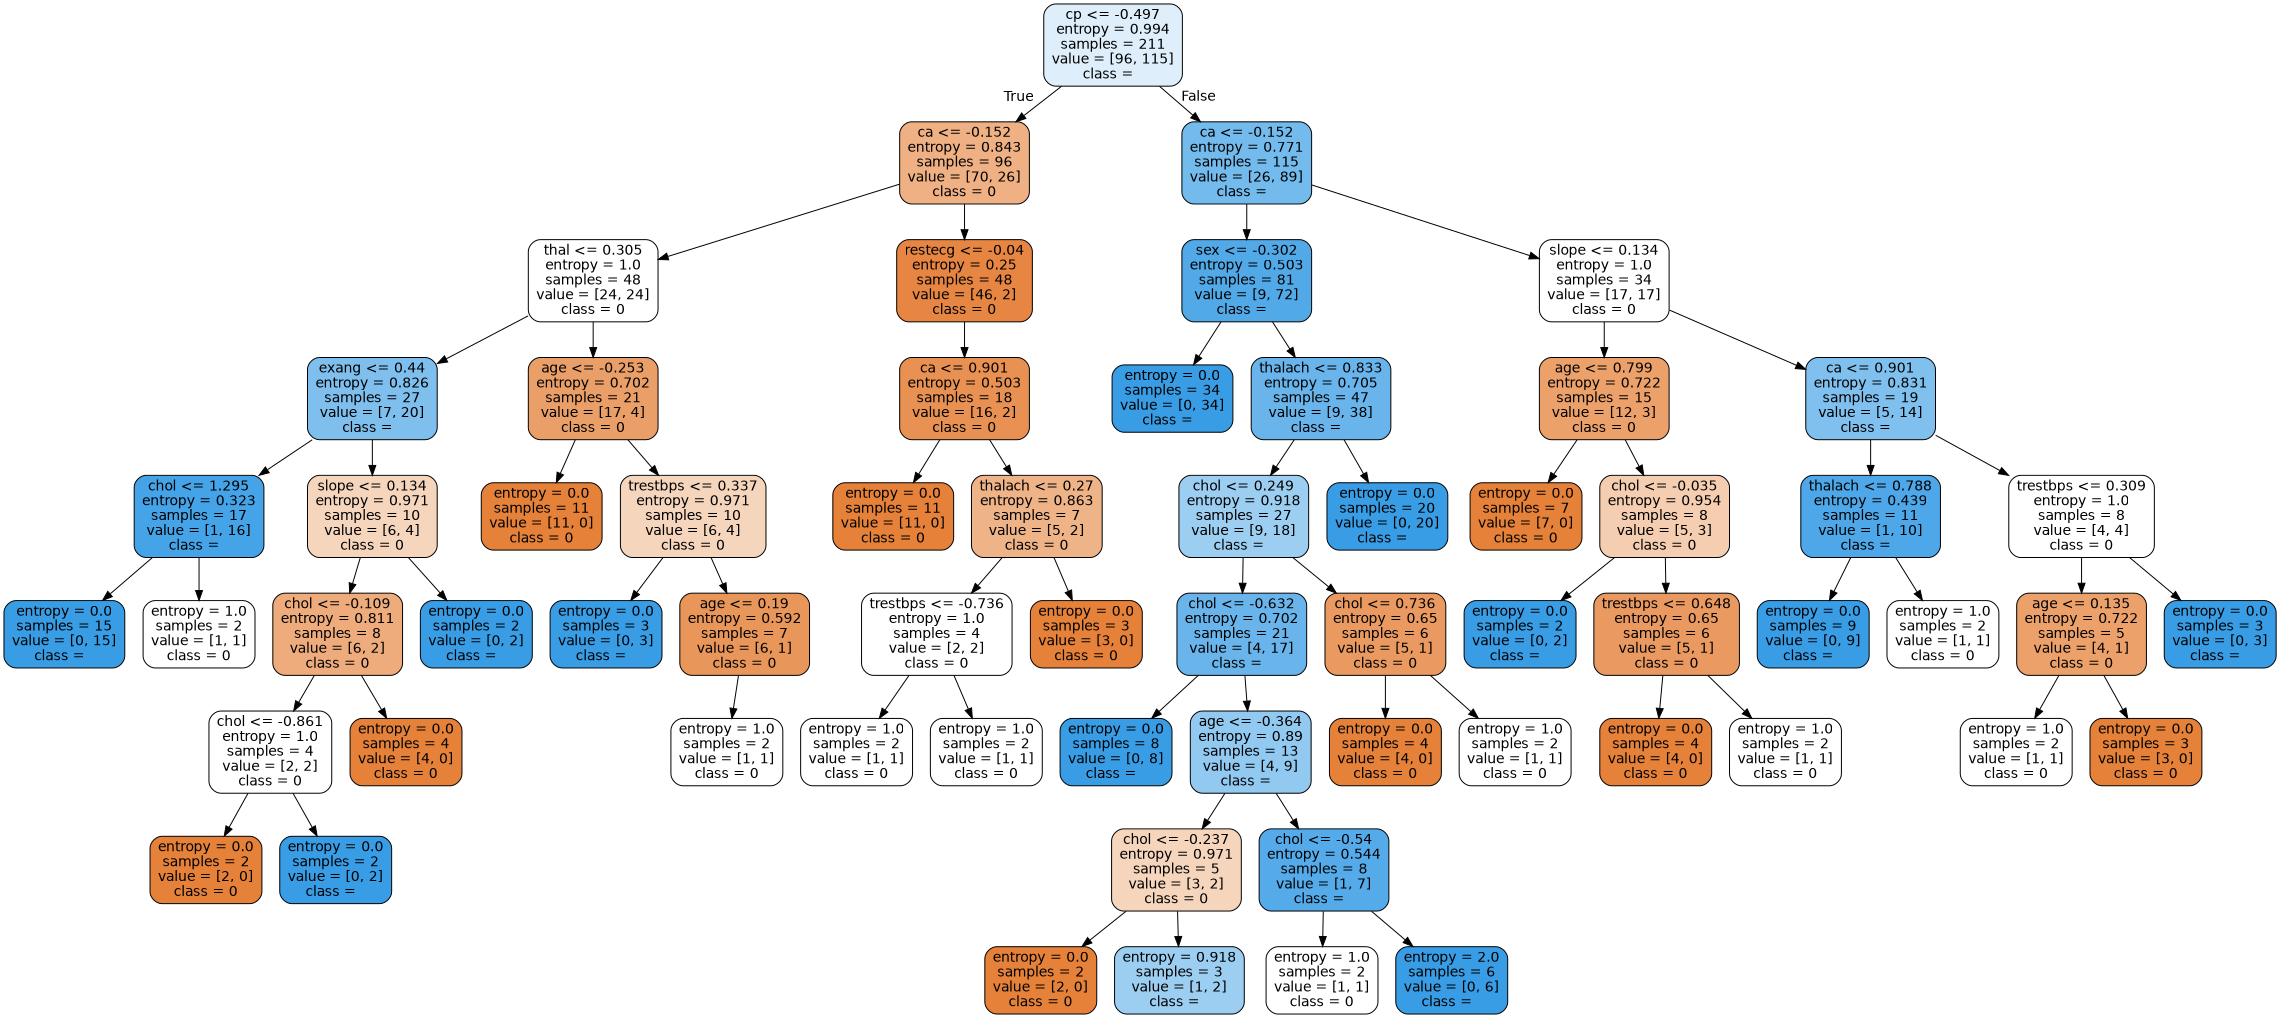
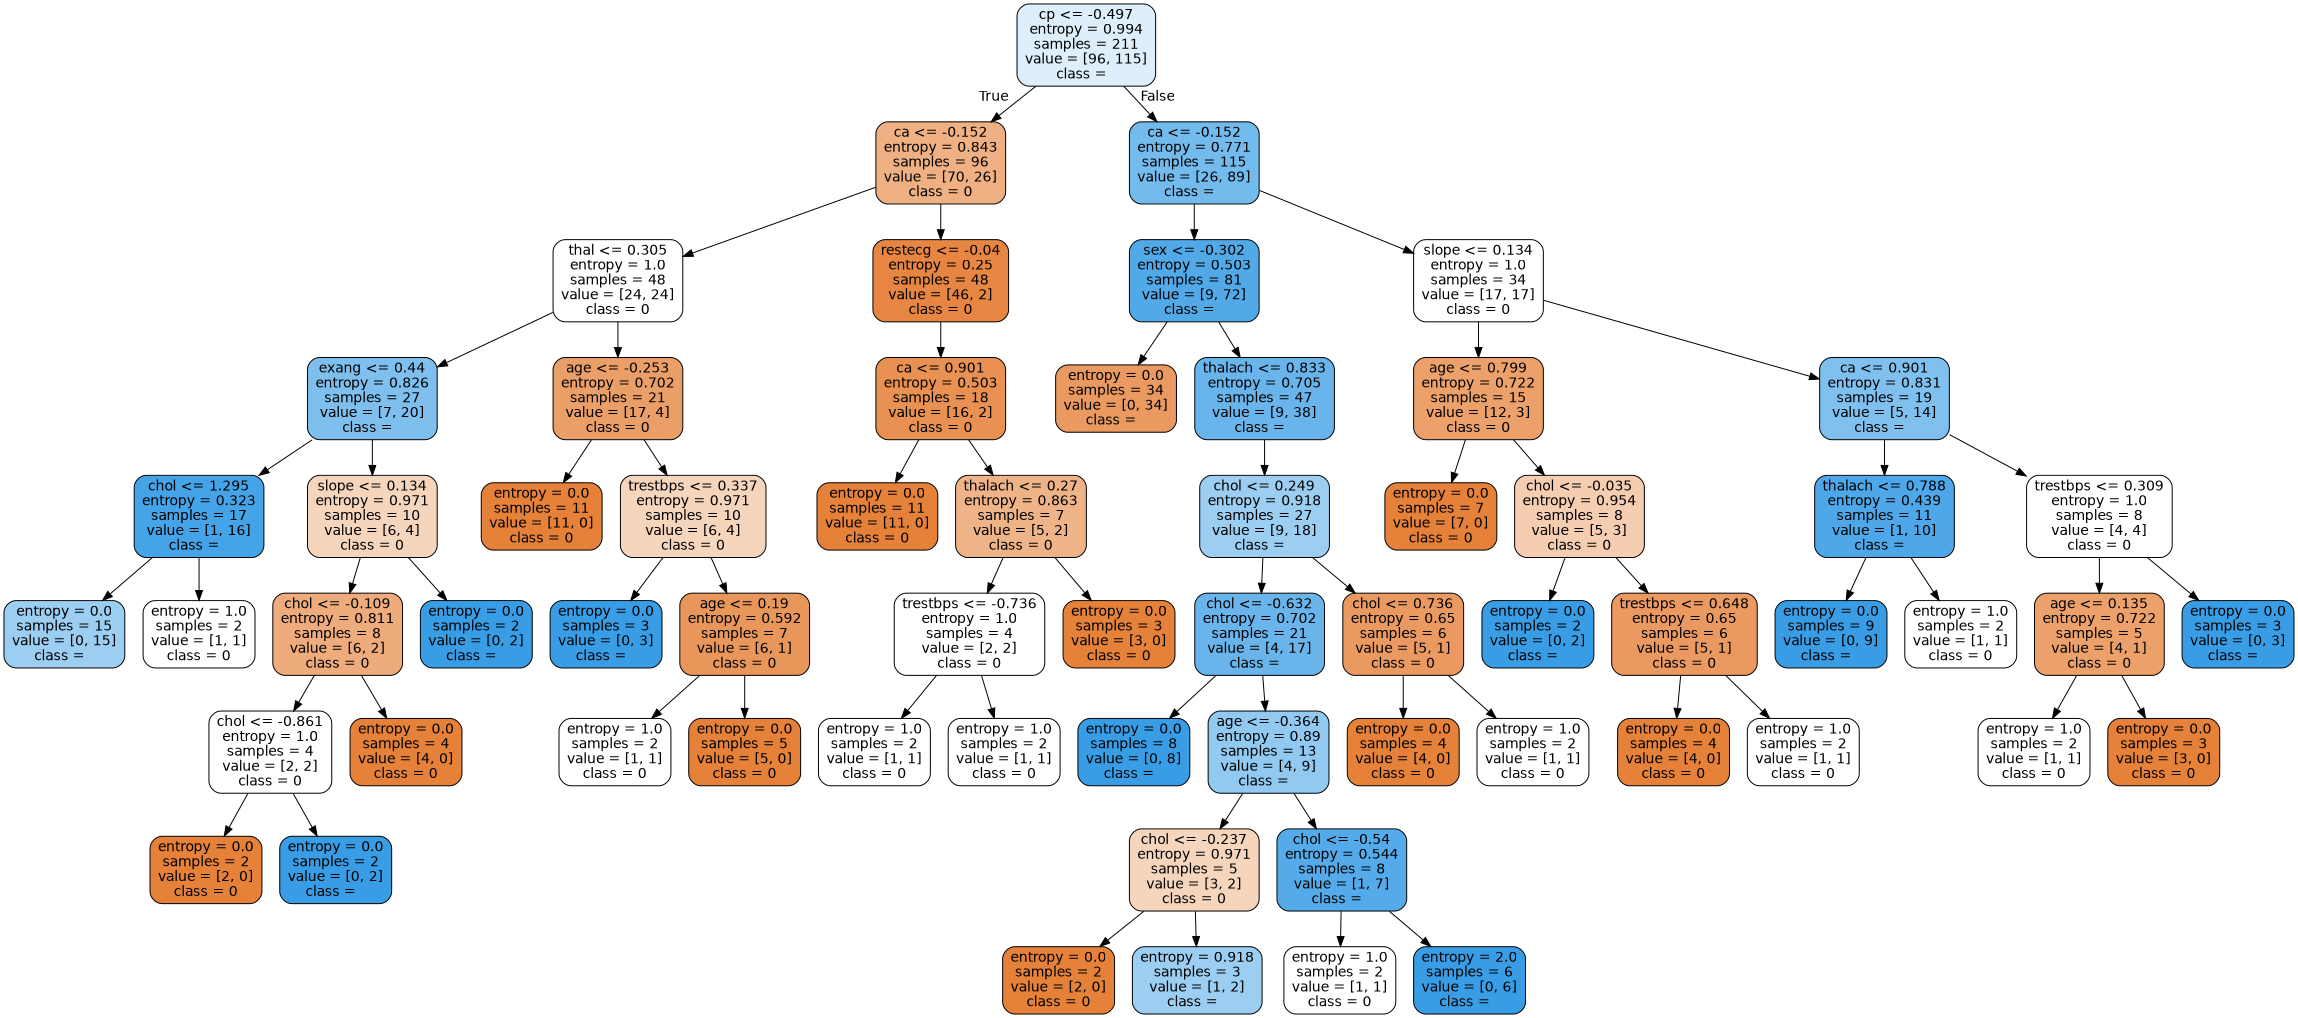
node "entropy = 0.0 samples = 34 value = [0, 34] class =": fillcolor #399de5 -> #ea9a61
node "entropy = 0.0 samples = 20 value = [0, 20] class =": removed
node "entropy = 0.0 samples = 15 value = [0, 15] class =": fillcolor #399de5 -> #9ccef2
node "entropy = 0.0 samples = 5 value = [5, 0] class = 0": added
